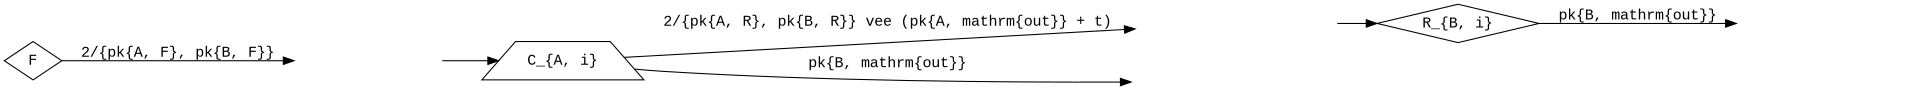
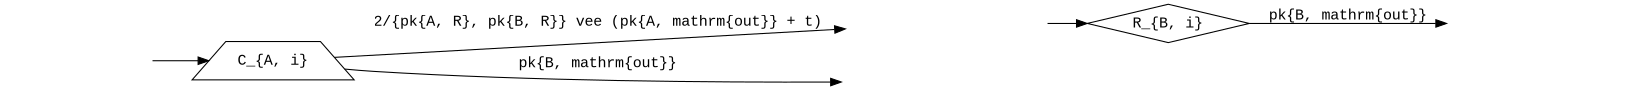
node "F": removed
